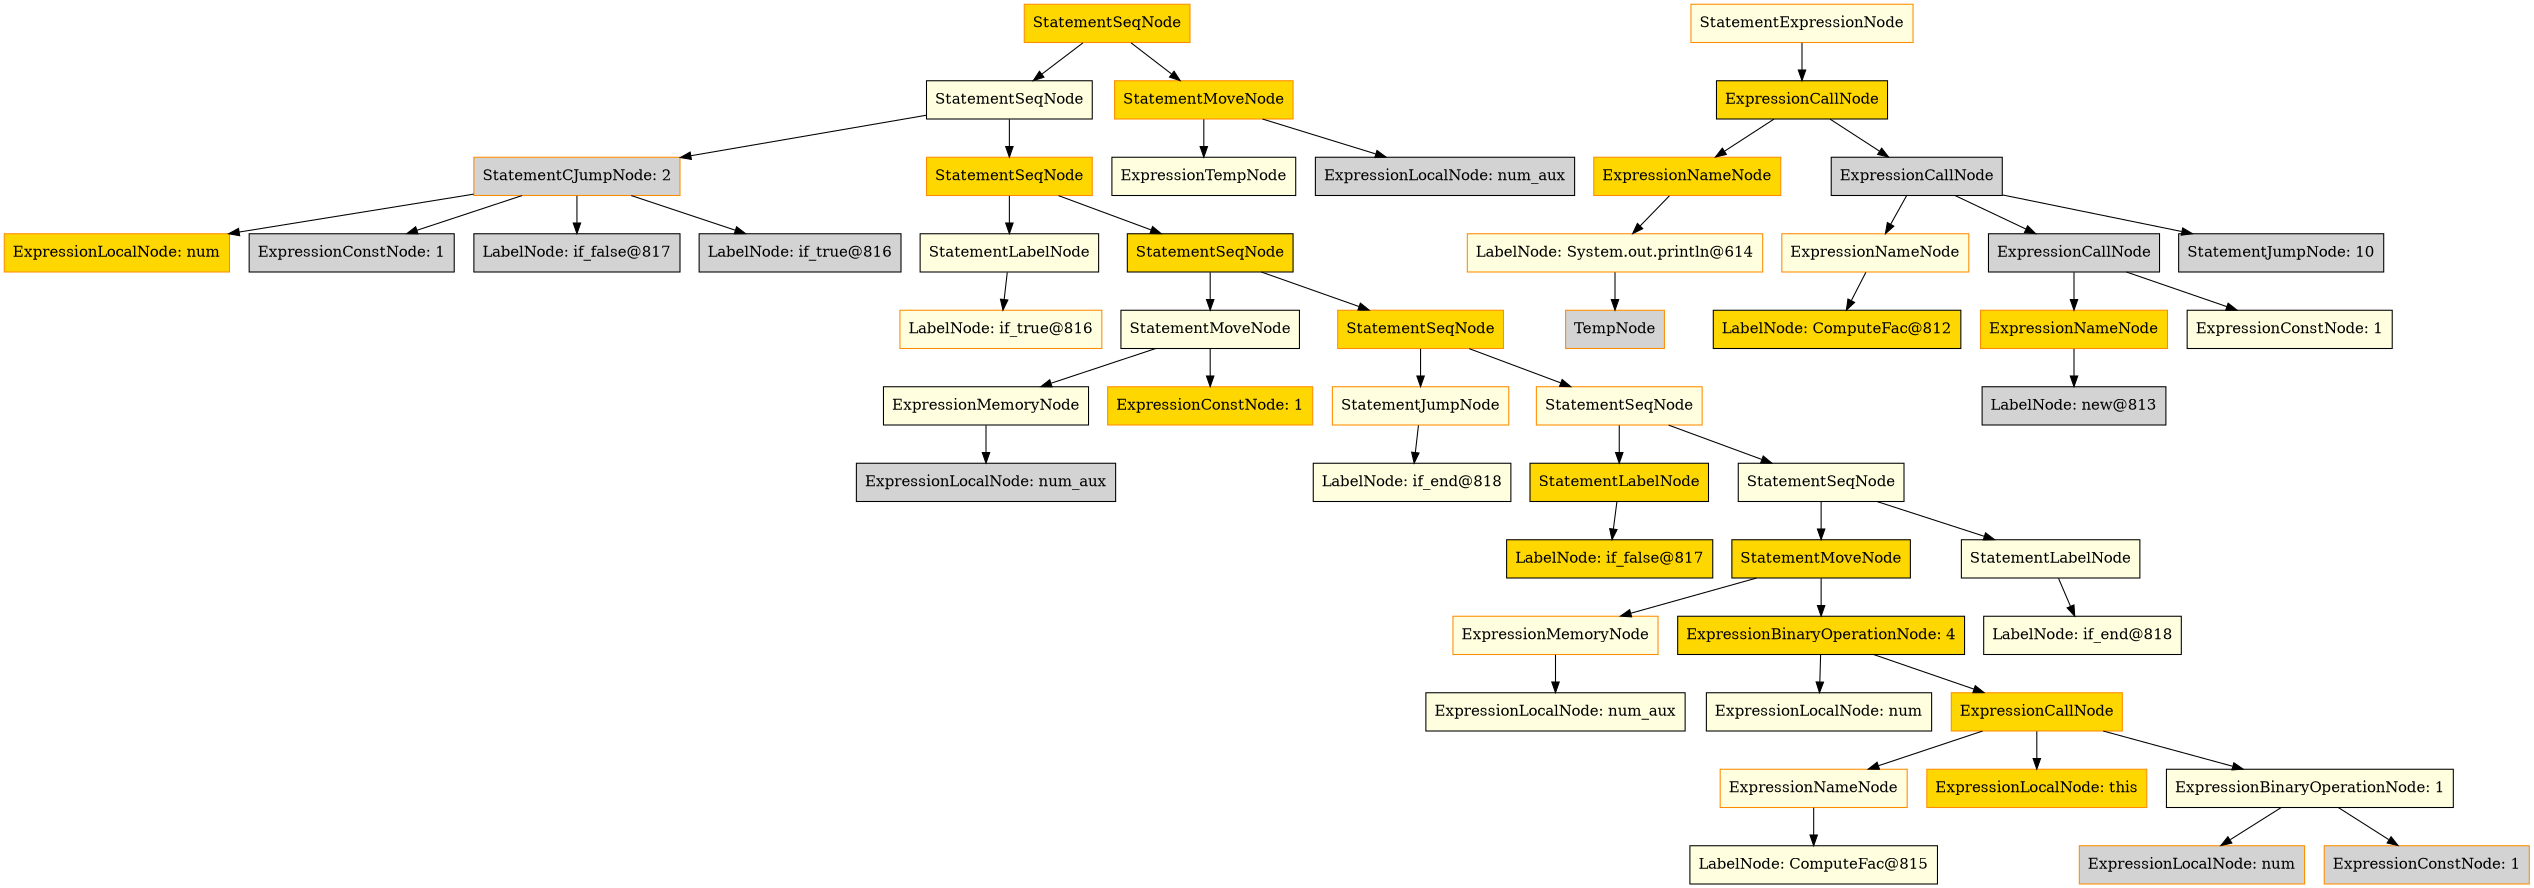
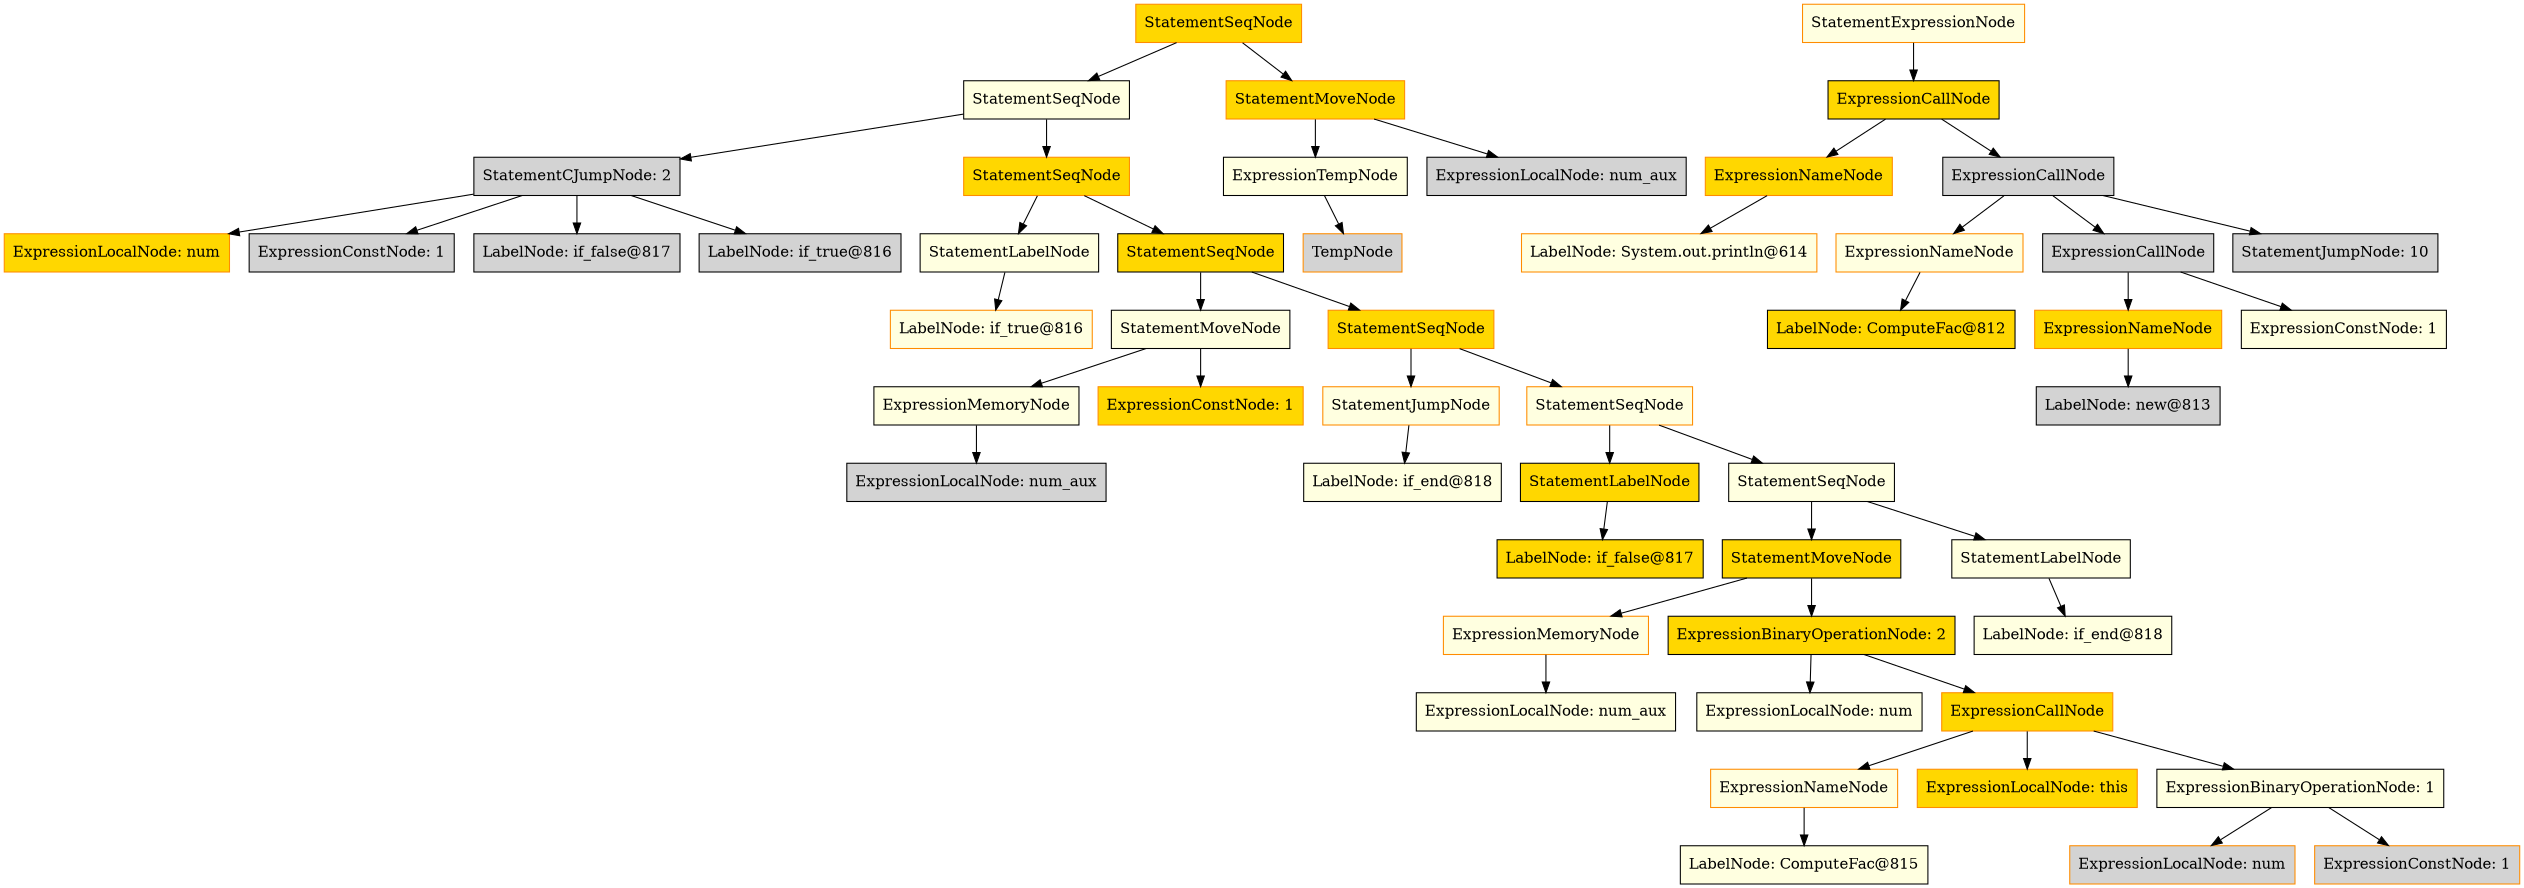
node "StatementCJumpNode: 2": color darkorange -> black
edge "LabelNode: System.out.println@614" -> "TempNode": now "ExpressionTempNode" -> "TempNode"
node "ExpressionBinaryOperationNode: 4": label "ExpressionBinaryOperationNode: 4" -> "ExpressionBinaryOperationNode: 2"
